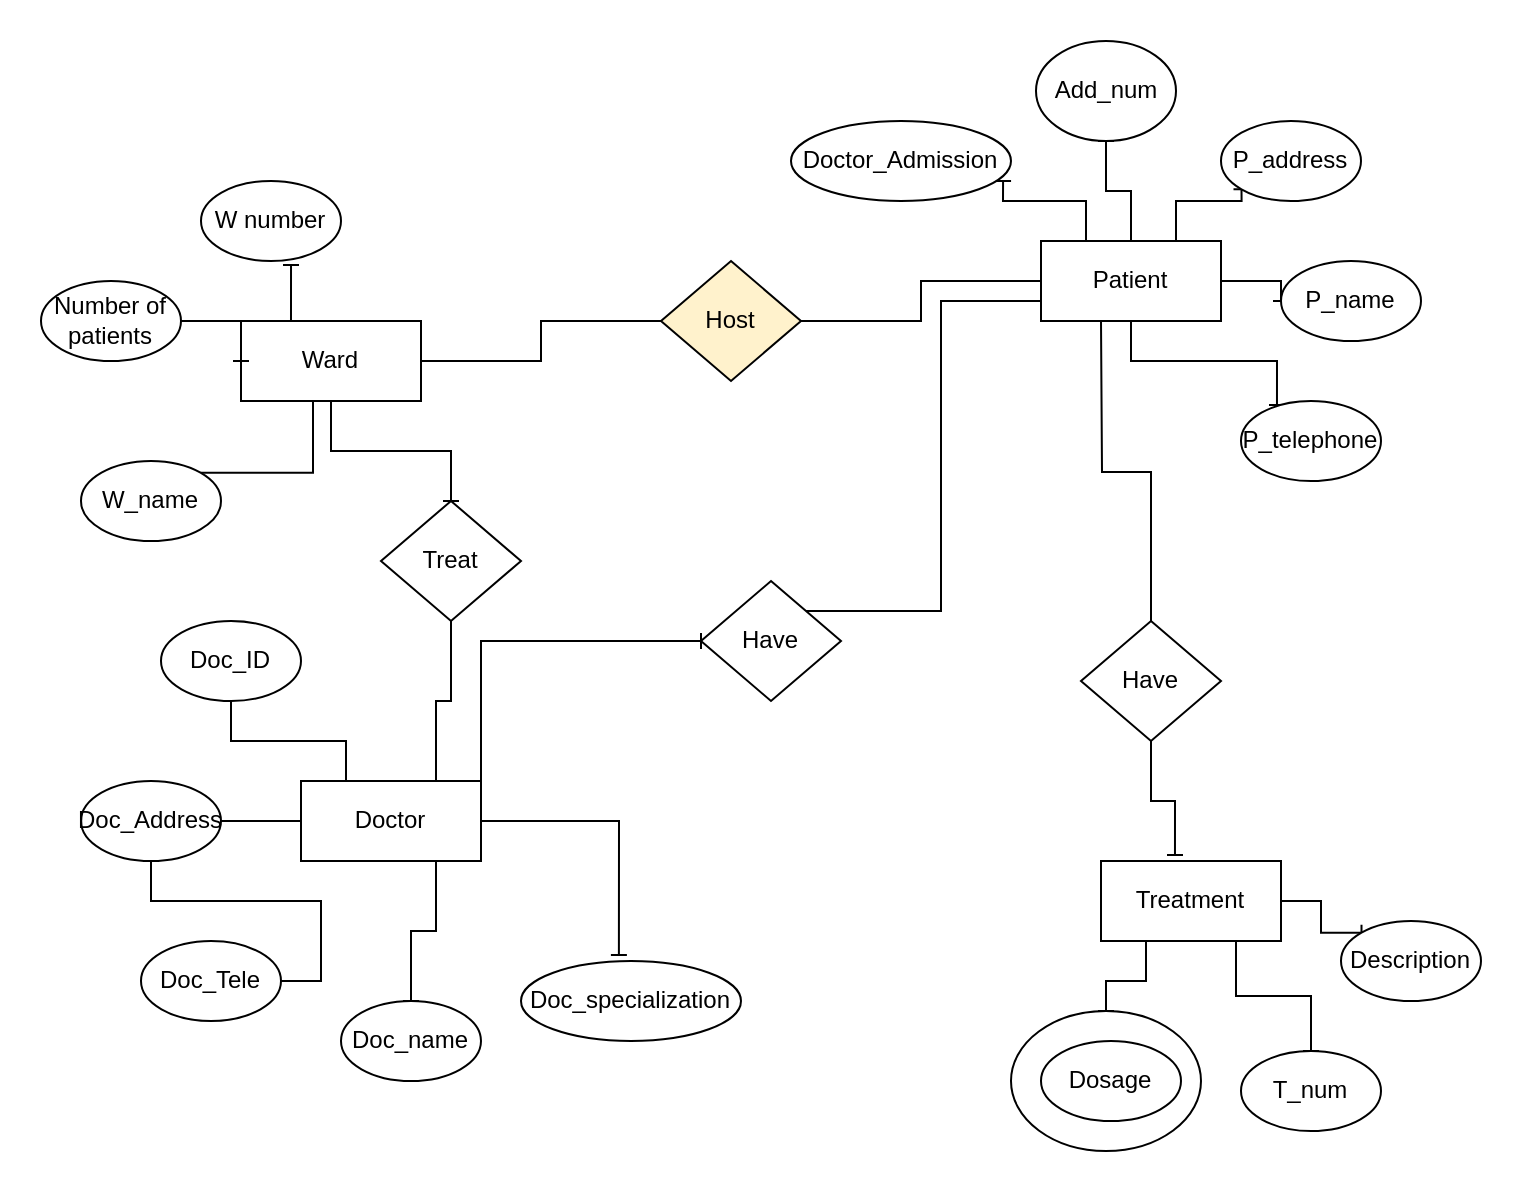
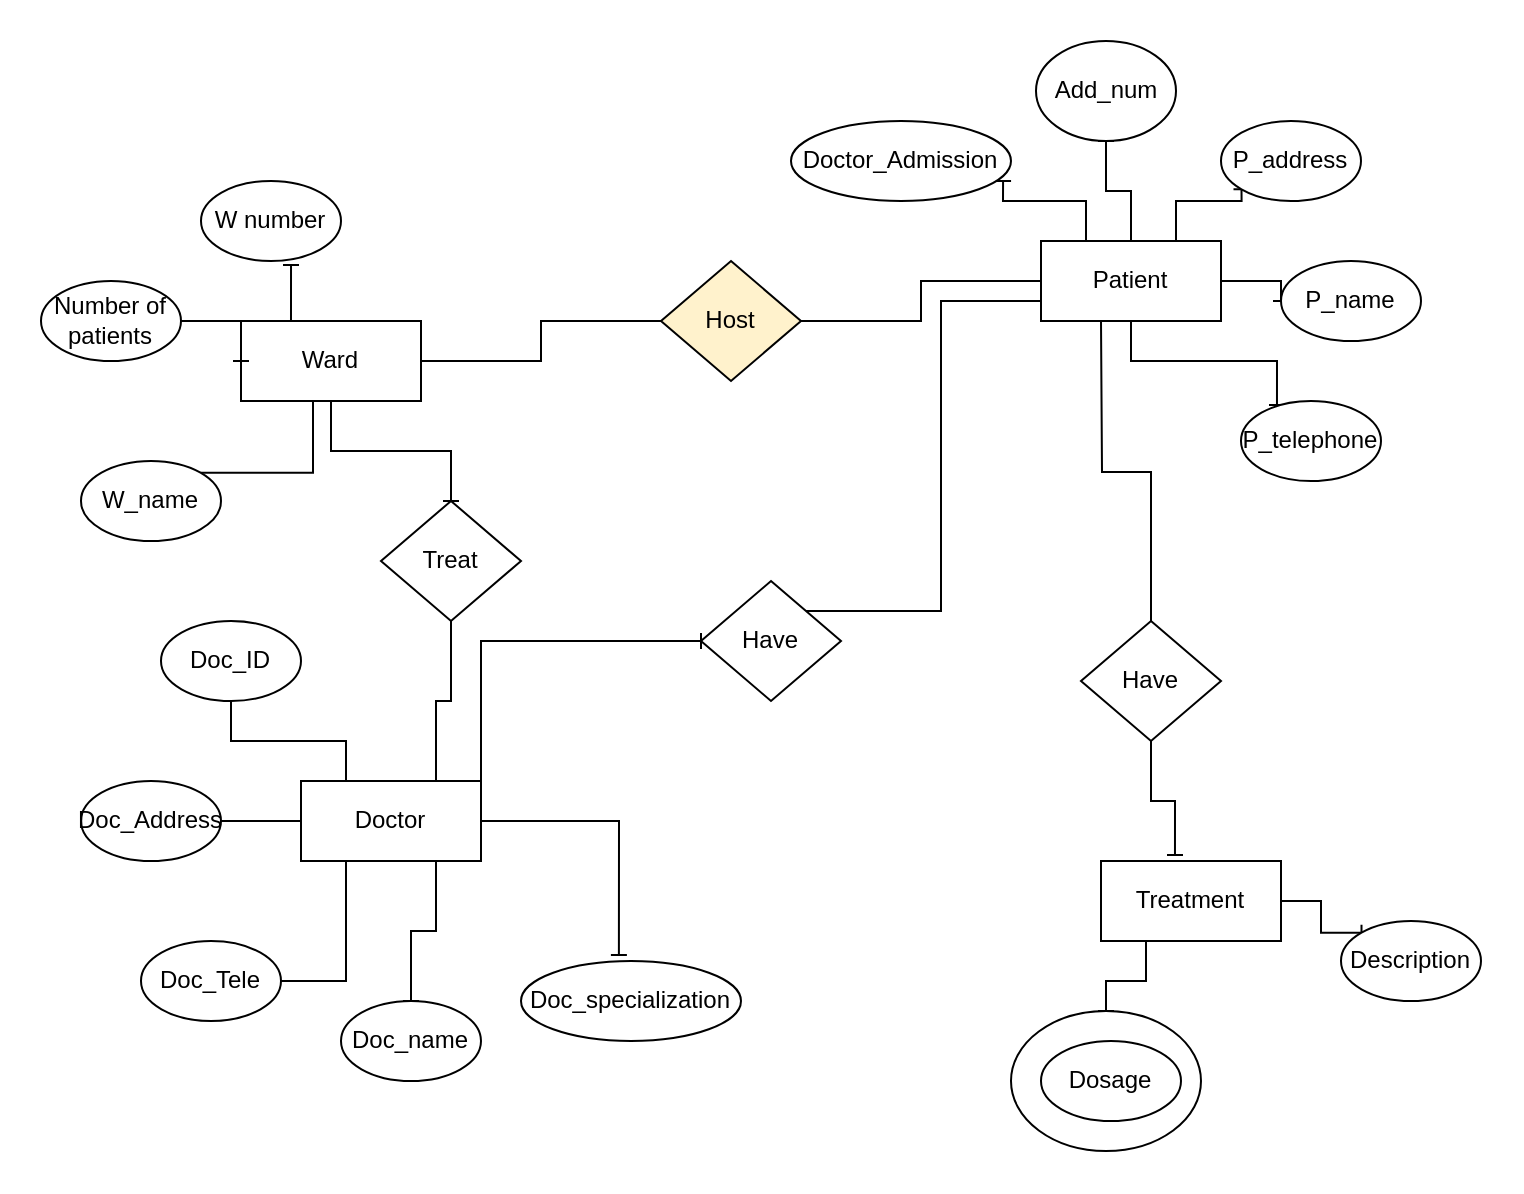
edge "Doc_Tele" -> "Doc_Address": now "Doc_Tele" -> "Doctor"
edge "Treatment" -> "T_num": removed
node "T_num": removed
